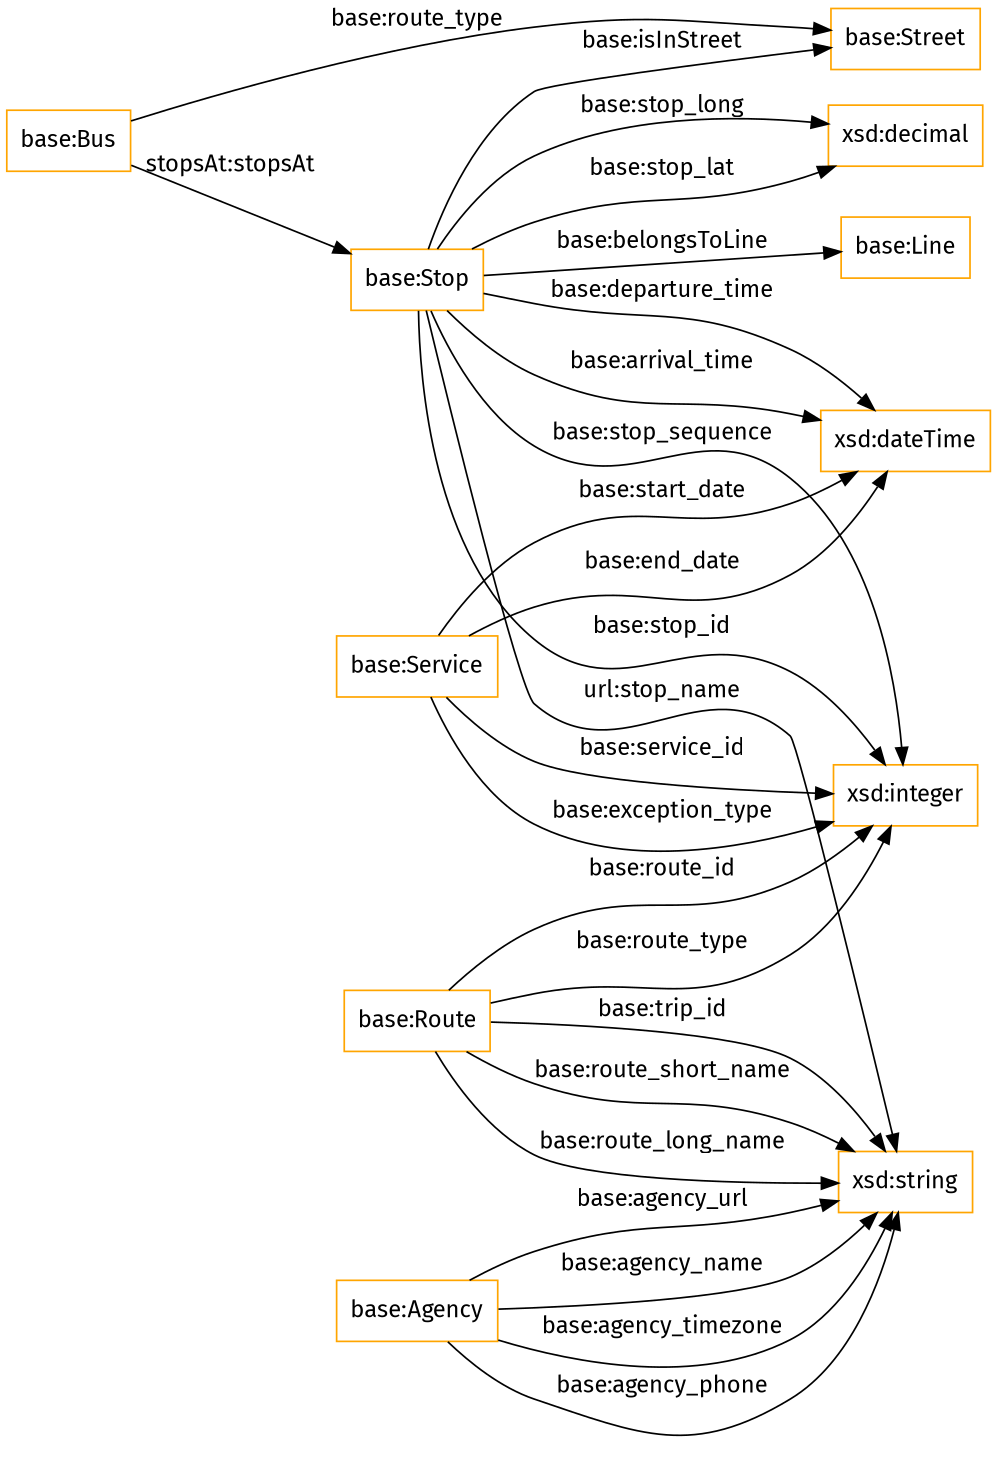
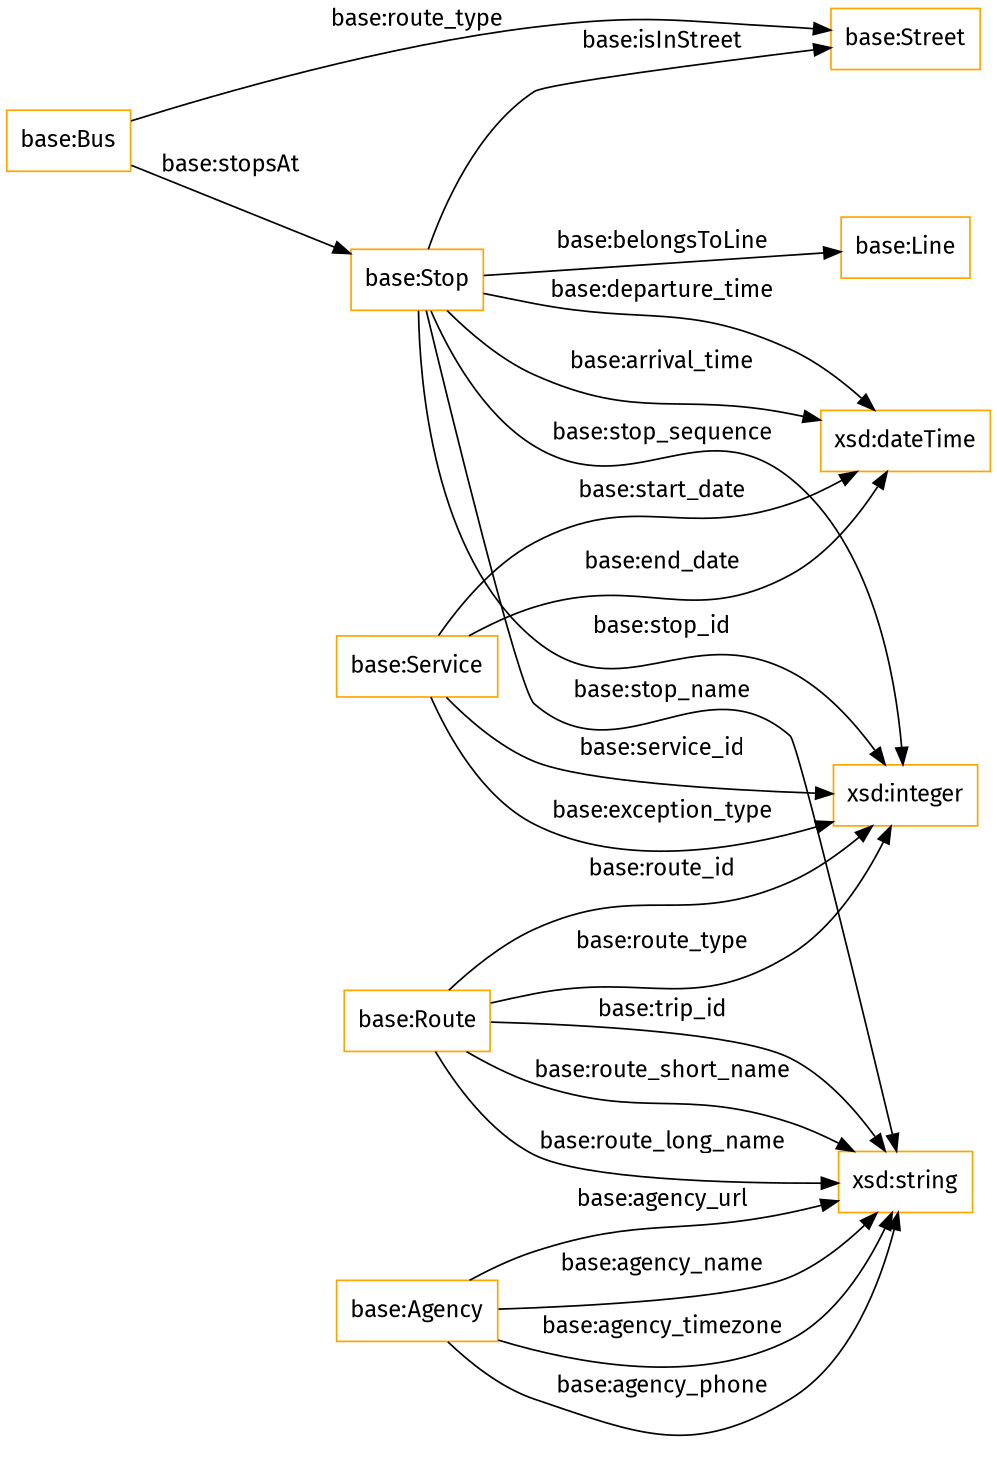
node "xsd:decimal": removed
edge "base:Bus" -> "base:Stop": label "stopsAt:stopsAt" -> "base:stopsAt"
edge "base:Stop" -> "xsd:string": label "url:stop_name" -> "base:stop_name"
